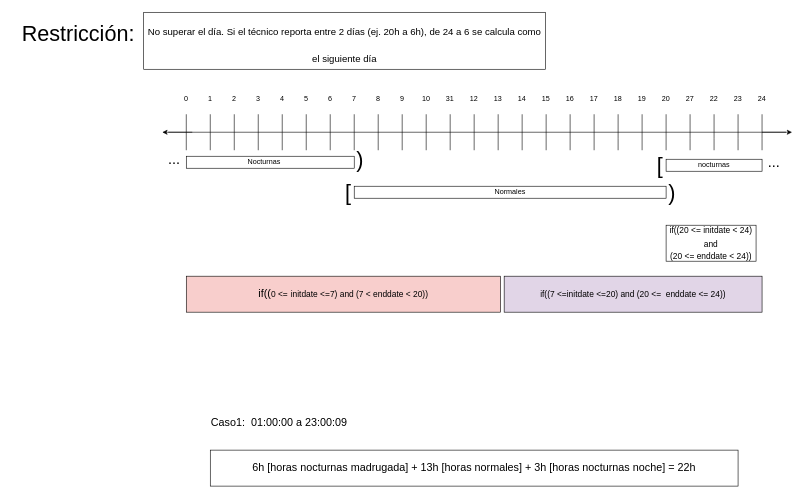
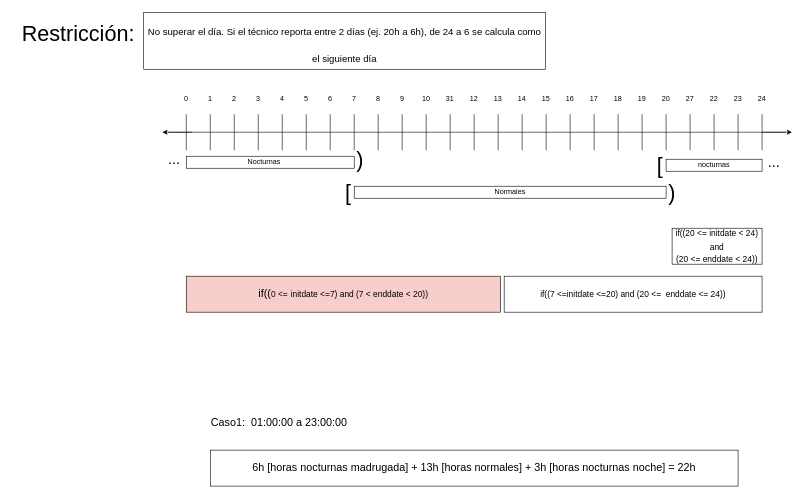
node "if((20 <= initdate < 24) and (20 <= enddate < 24))": moved (711, 243) -> (717, 246)
node "if((7 <=initdate <=20) and (20 <= enddate <= 24))": fillcolor #e1d5e7 -> #ffffff
node "Caso1: 01:00:00 a 23:00:09": label "Caso1: 01:00:00 a 23:00:09" -> "Caso1: 01:00:00 a 23:00:00"
